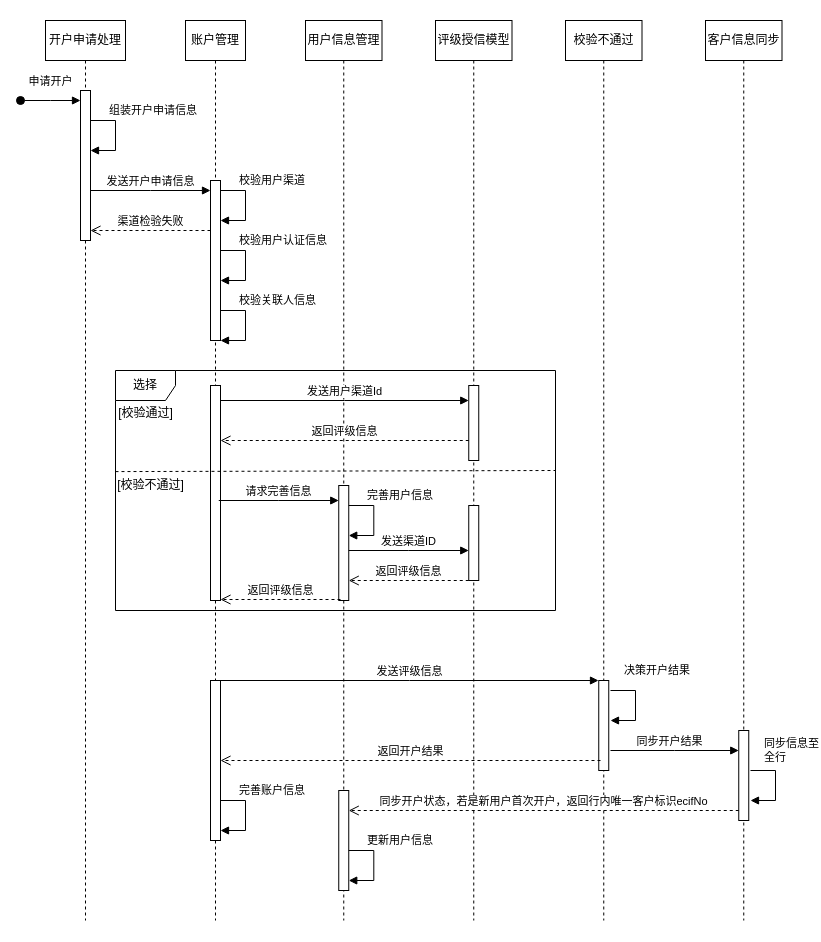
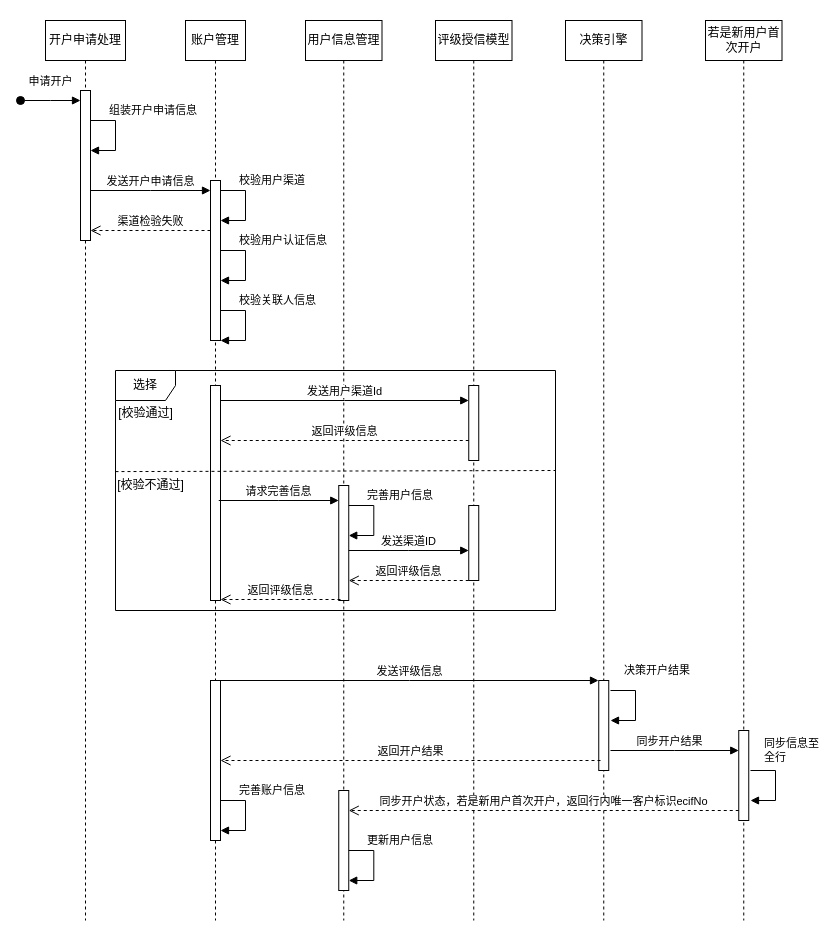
node "校验不通过": label "校验不通过" -> "决策引擎"
node "客户信息同步": label "客户信息同步" -> "若是新用户首次开户"
